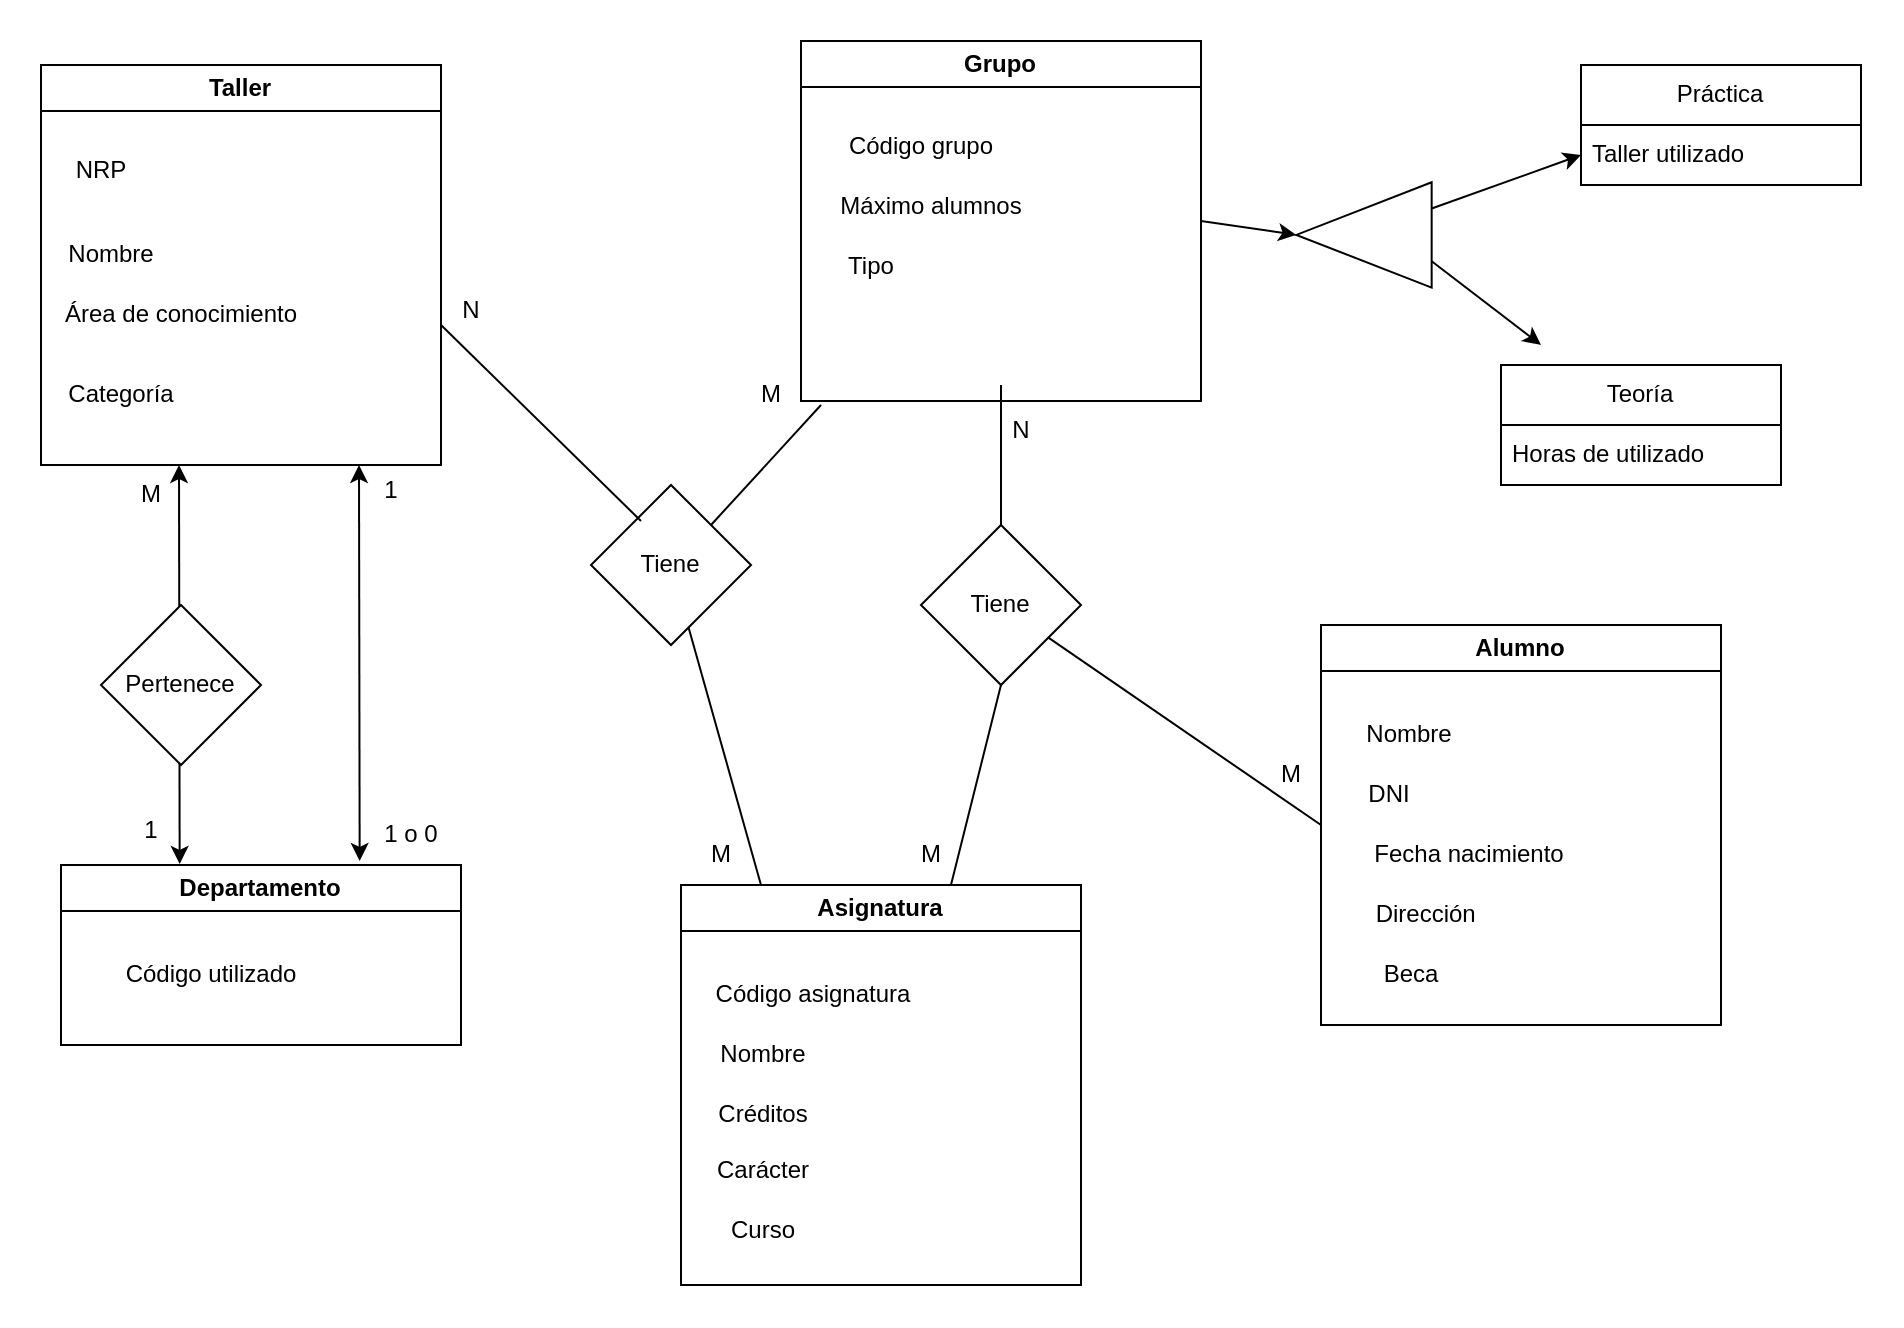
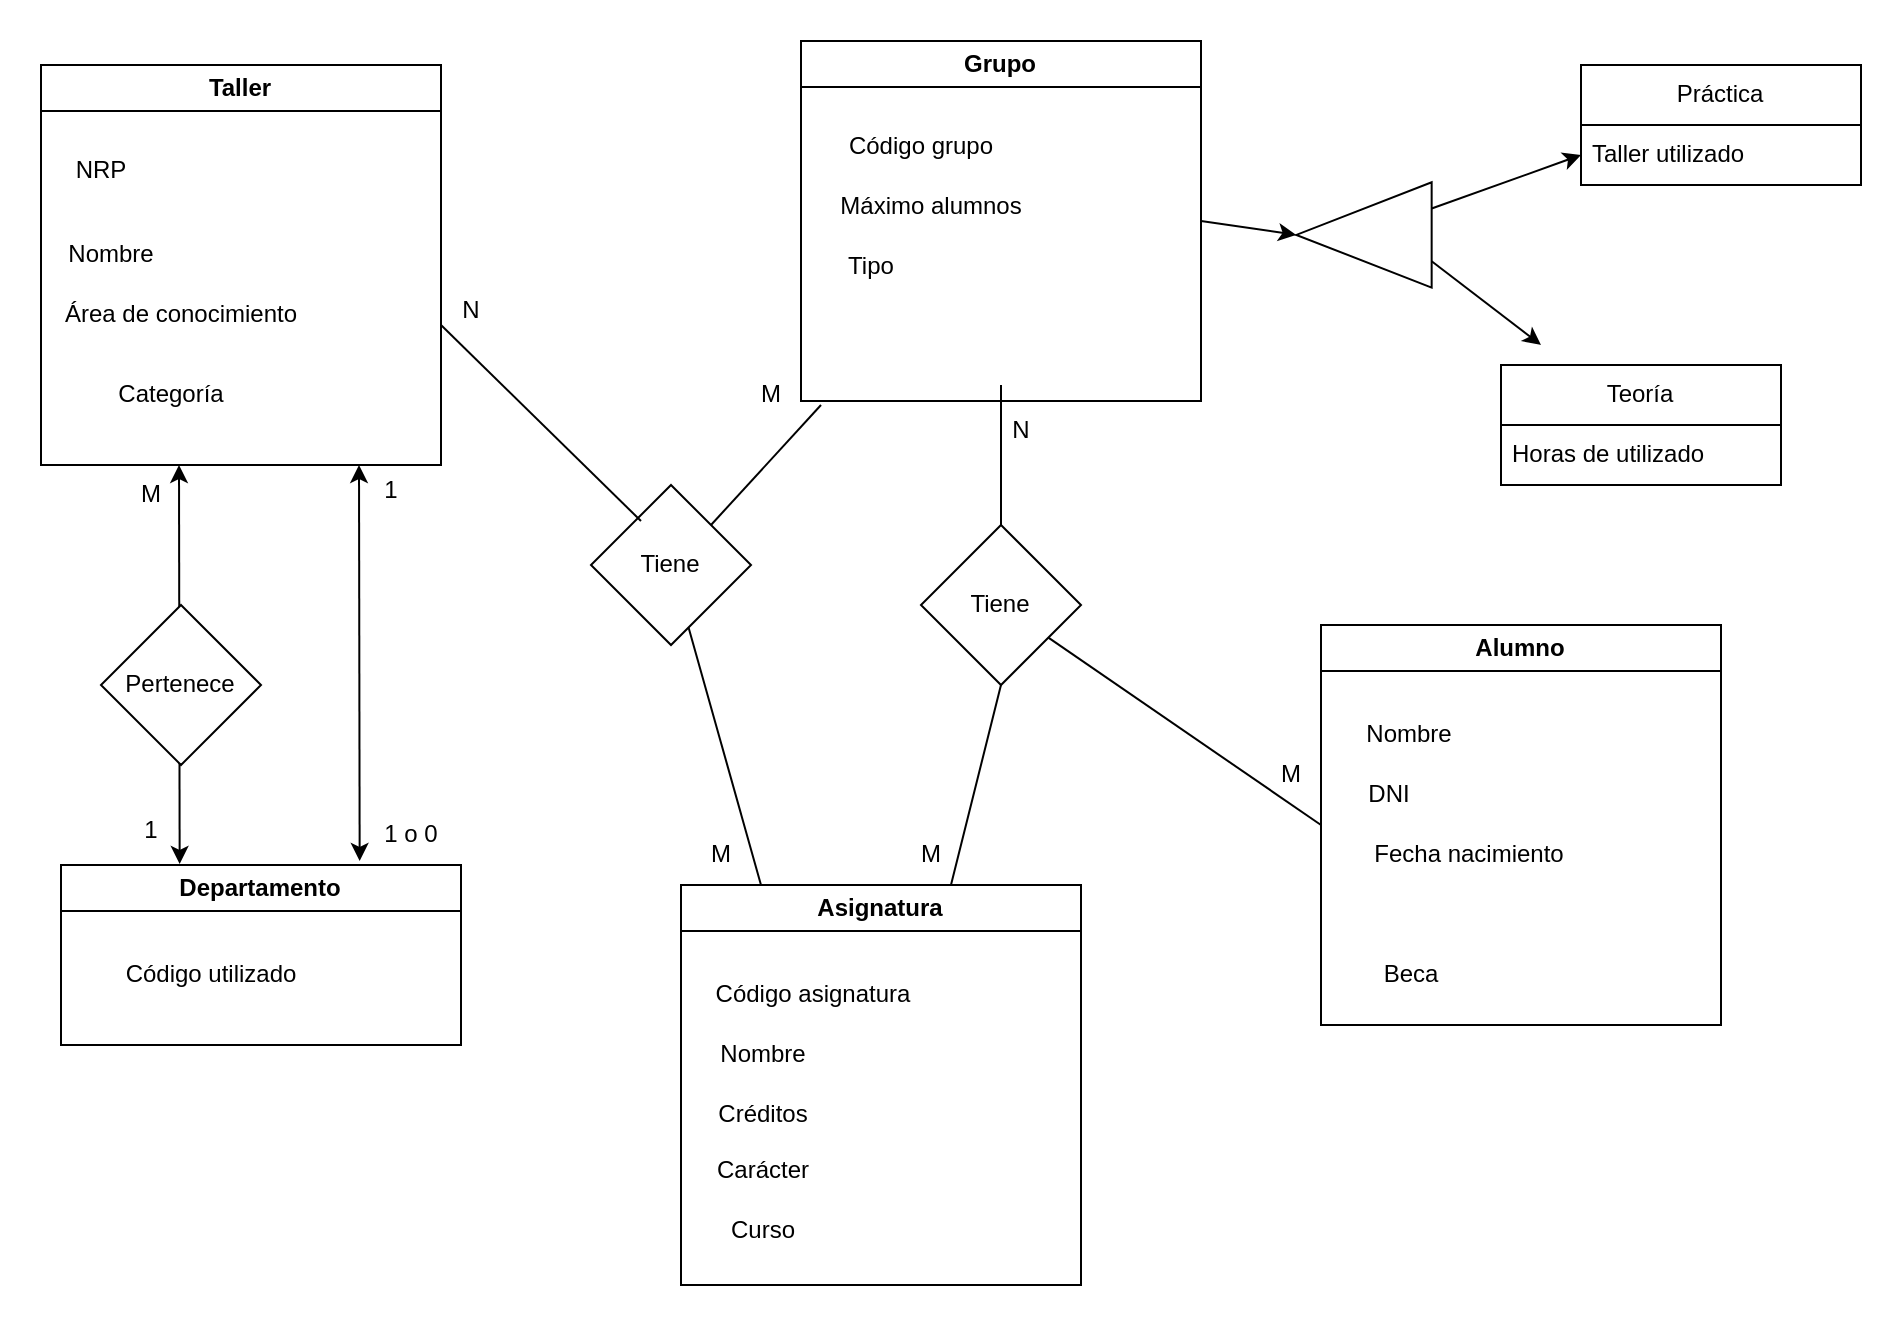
node "Categoría": moved (121, 395) -> (171, 395)
node "Dirección": removed
